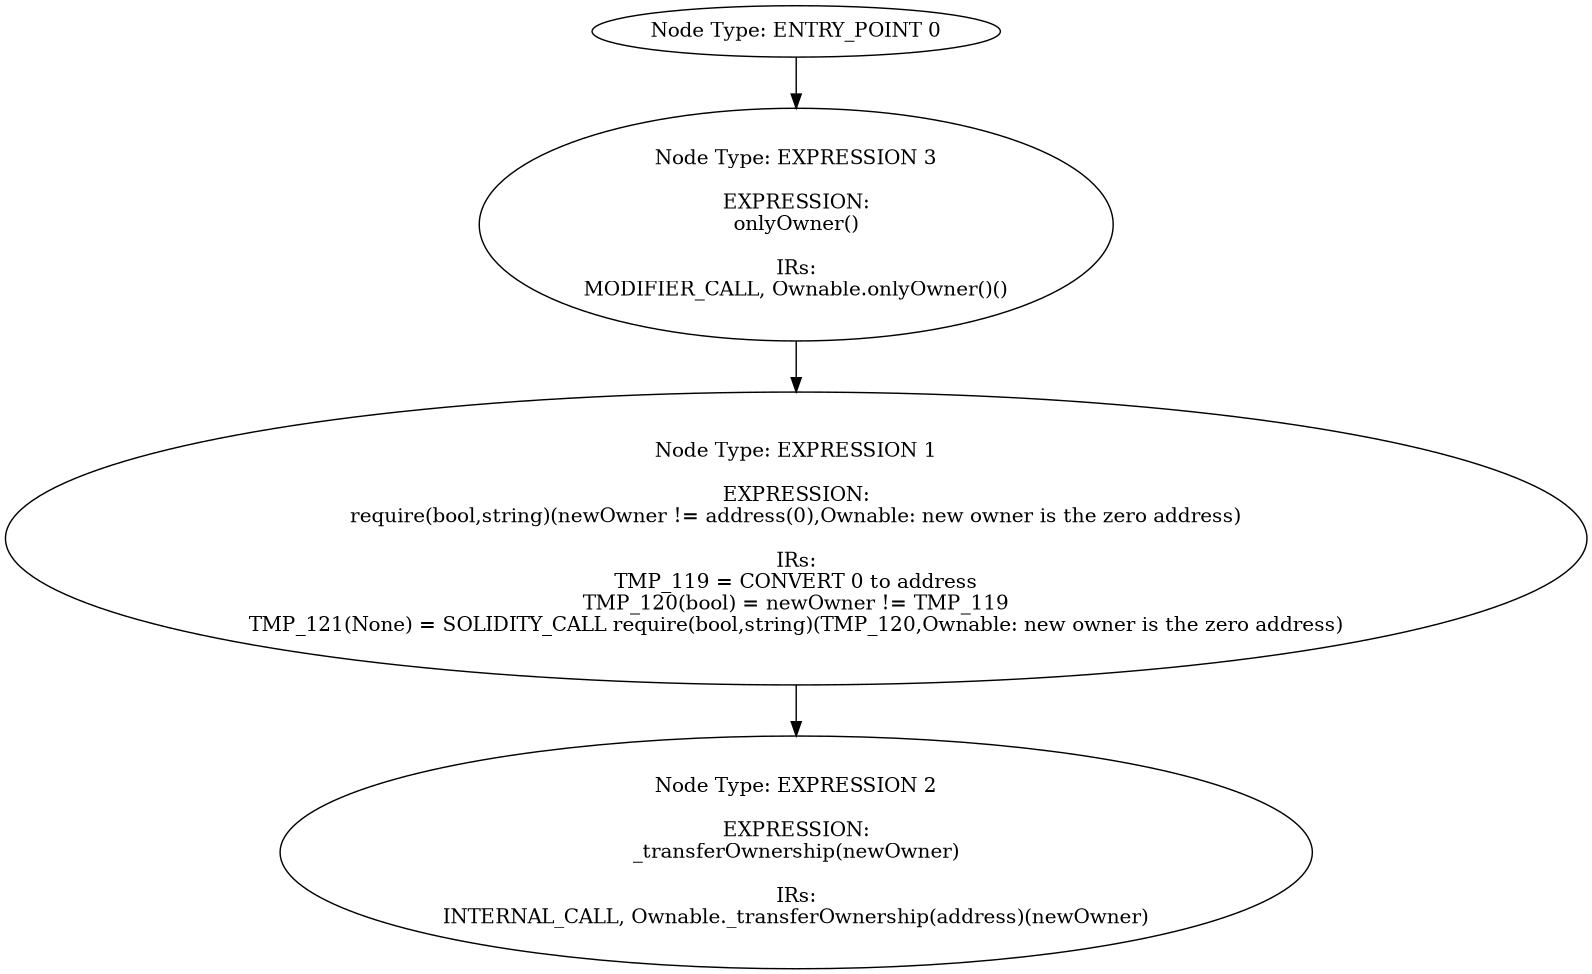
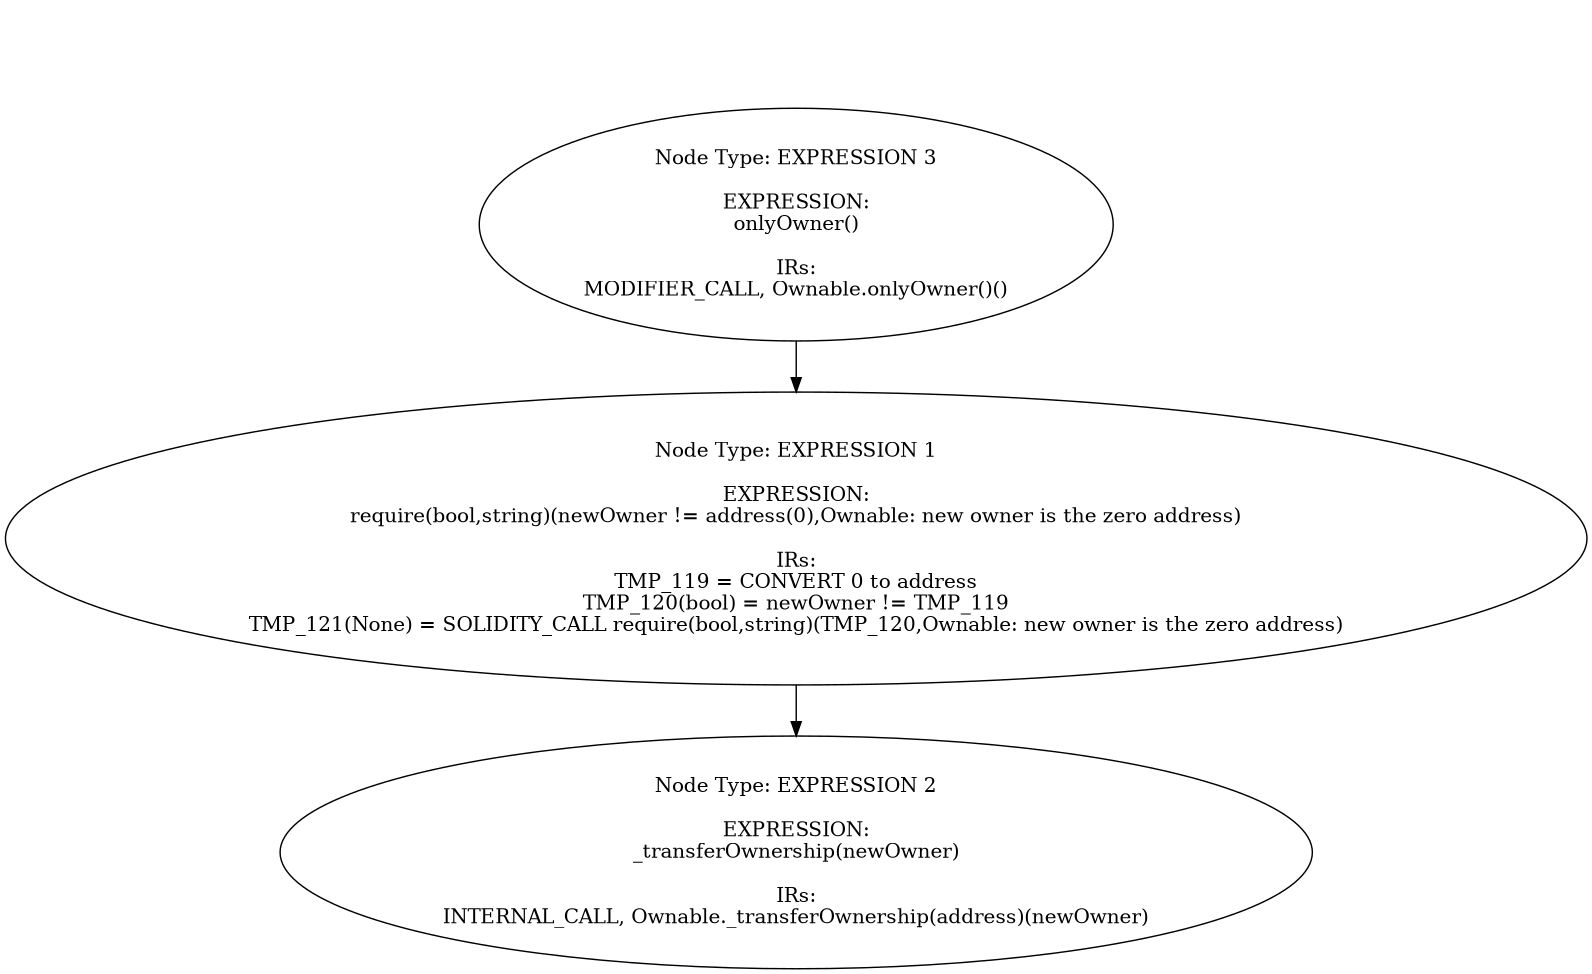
node "Node Type: ENTRY_POINT 0": removed
